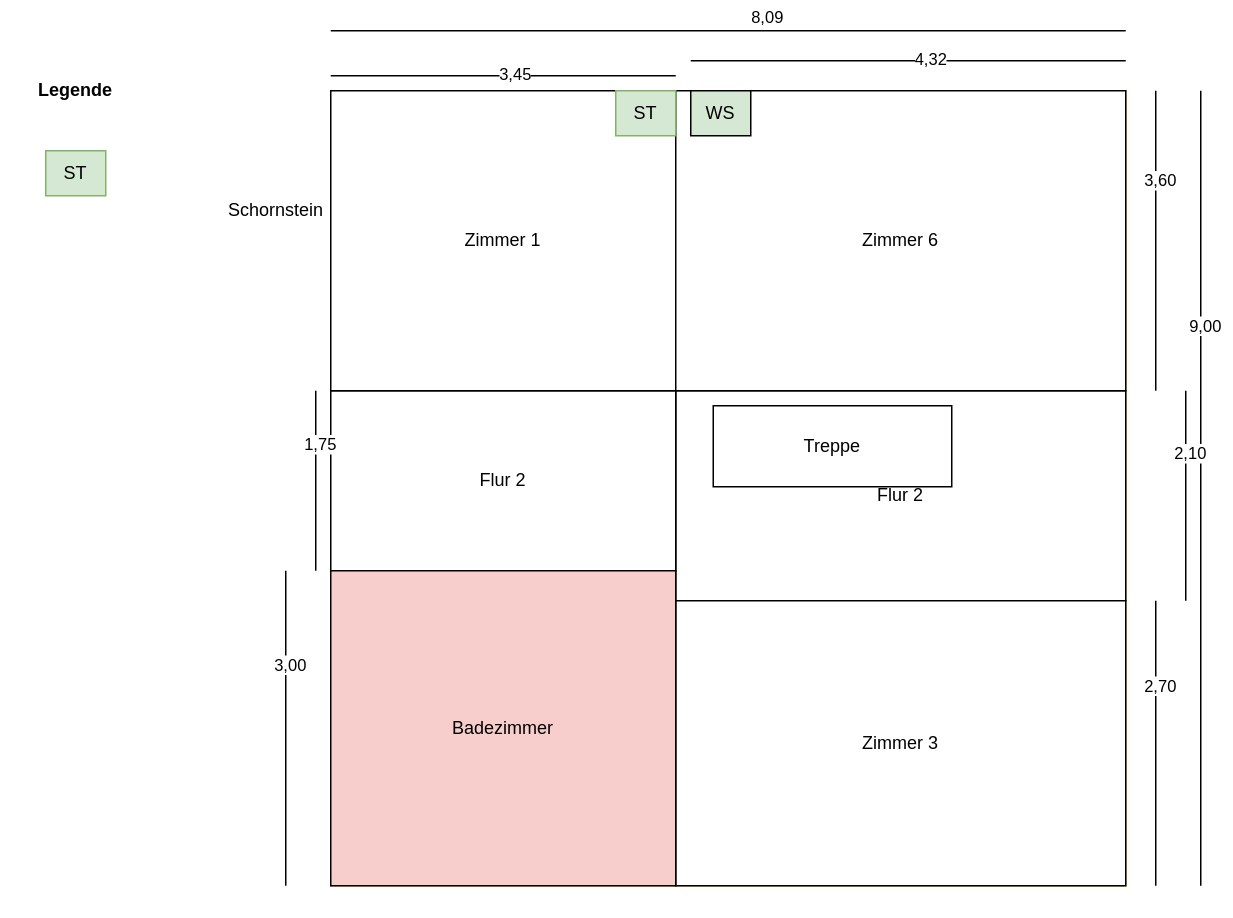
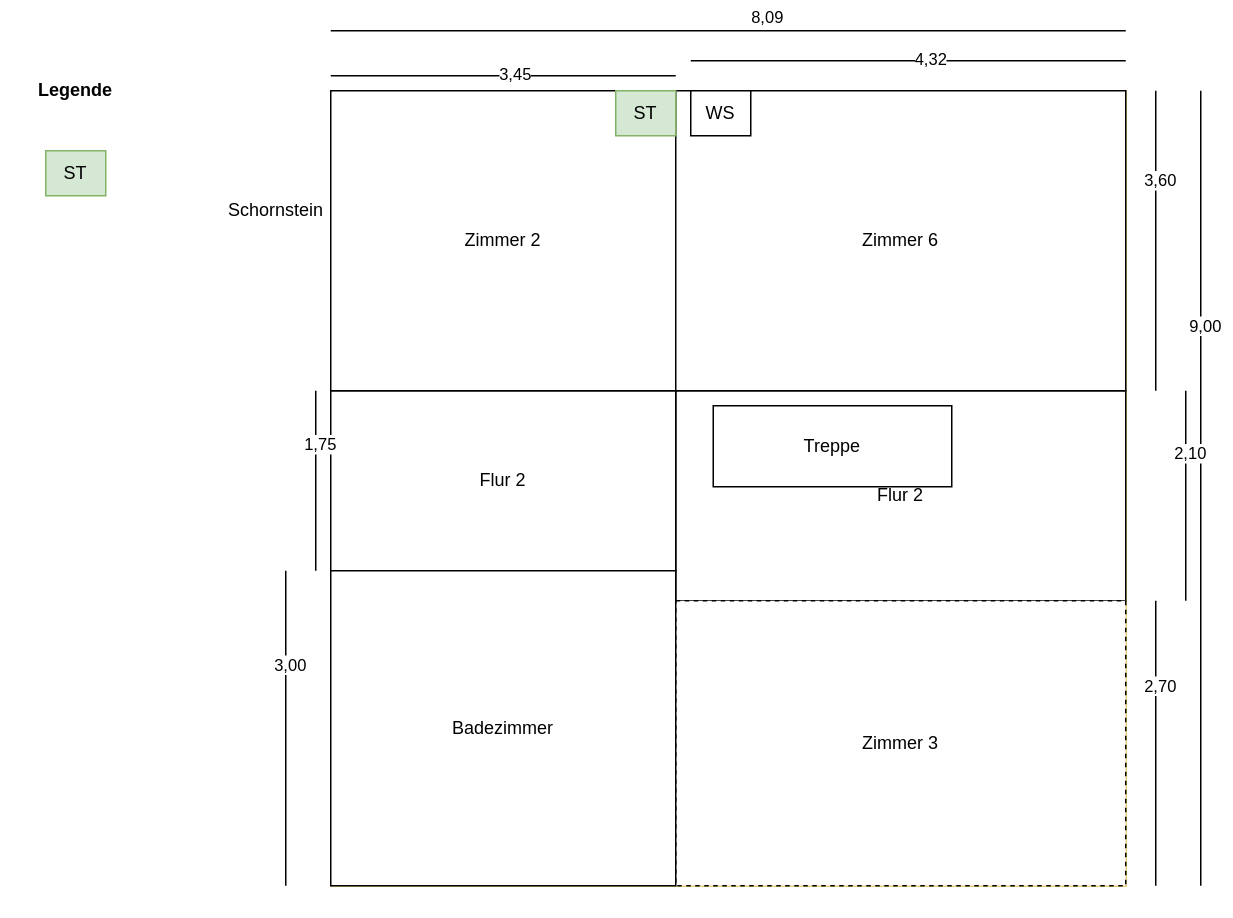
node "WS": fillcolor #d5e8d4 -> #ffffff
node "Zimmer 1": label "Zimmer 1" -> "Zimmer 2"
node "Badezimmer": fillcolor #f8cecc -> #ffffff
node "Zimmer 3": style solid -> dashed
